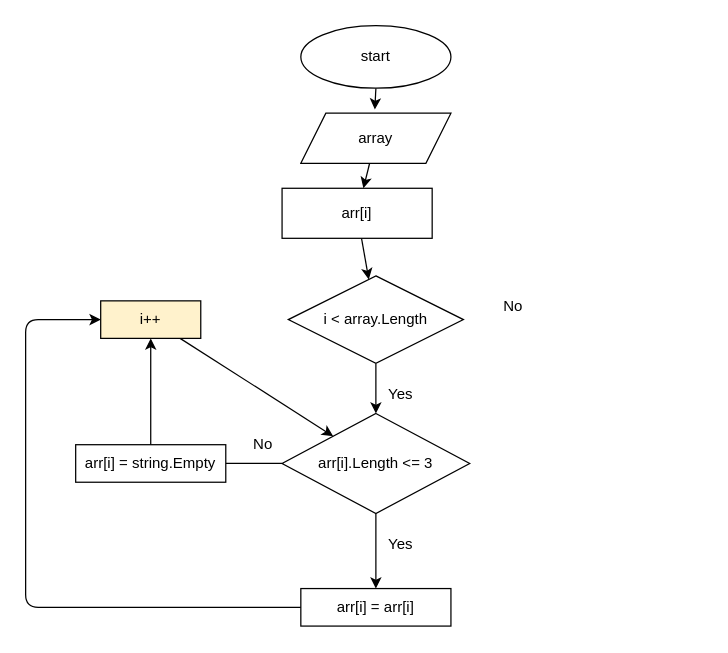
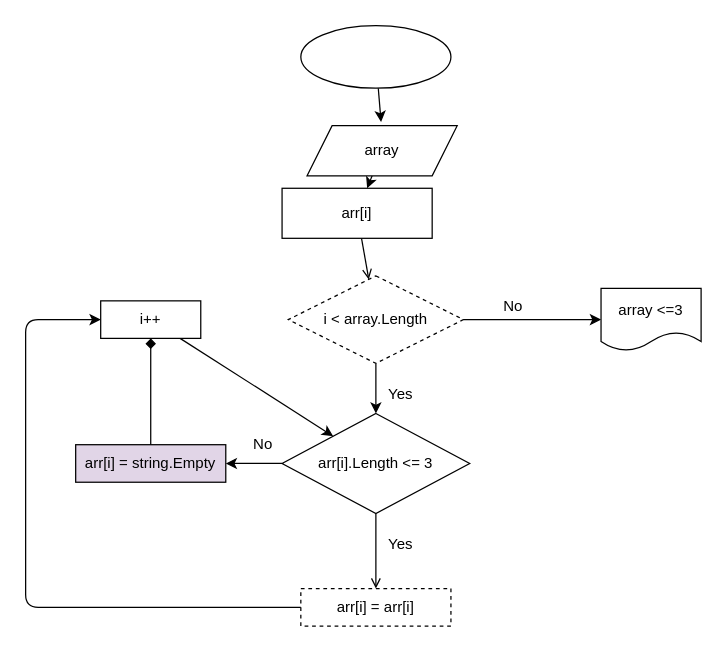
node "start": removed
node "array": moved (376, 138) -> (382, 151)
edge "arr[i]" -> "i < array.Length": arrowhead classic -> open
node "i++": fillcolor #fff2cc -> #ffffff
node "i < array.Length": style solid -> dashed
edge "i < array.Length" -> "array <=3": added
node "array <=3": added
edge "arr[i] = string.Empty" -> "i++": arrowhead classic -> diamond
node "arr[i] = string.Empty": fillcolor #ffffff -> #e1d5e7
edge "arr[i] = string.Empty" -- "arr[i].Length <= 3": arrowhead none -> classic
edge "arr[i].Length <= 3" -> "arr[i] = arr[i]": arrowhead classic -> open
node "arr[i] = arr[i]": style solid -> dashed
